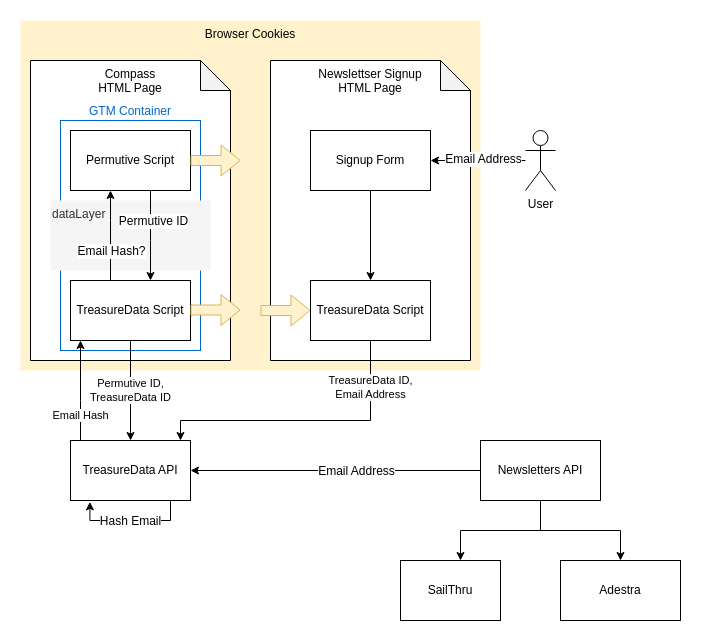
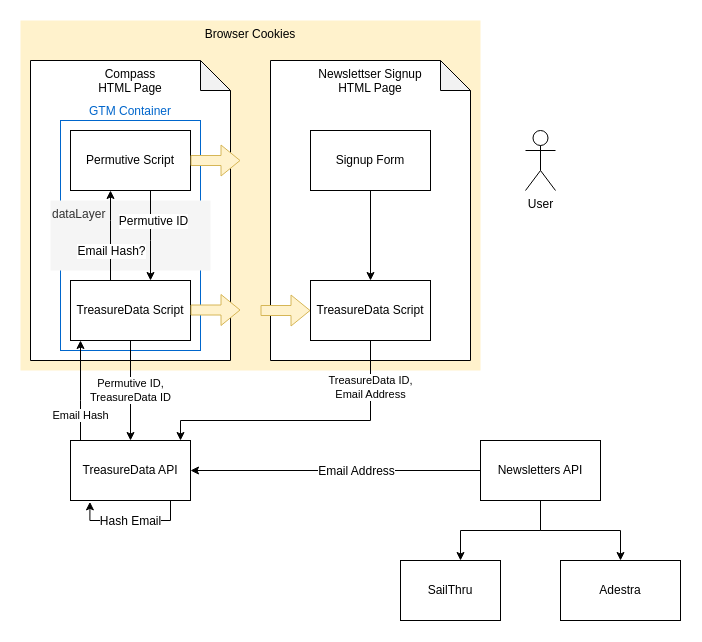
edge "User" -> "Signup Form": removed, label "Email Address"
